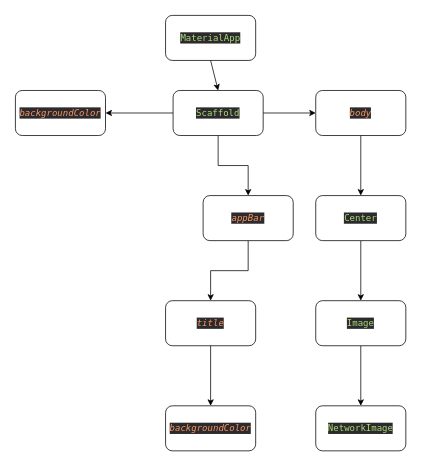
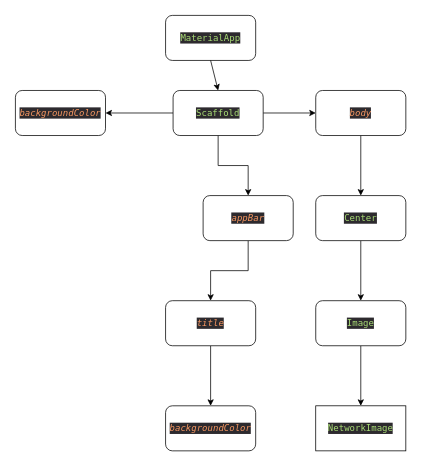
node "NetworkImage": shape rounded rectangle -> rectangle
